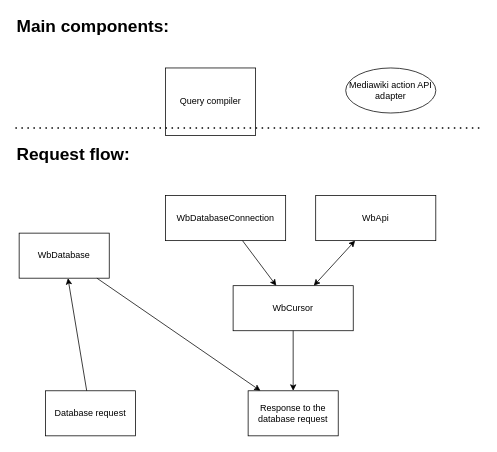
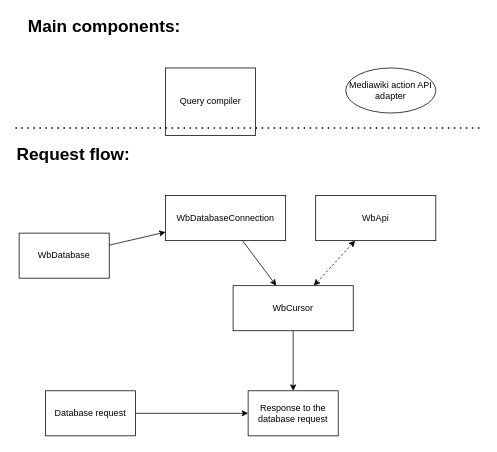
node "Main components:": moved (102, 27) -> (113, 27)
edge "WbApi" -- "WbCursor": style solid -> dashed
edge "WbDatabase" -> "Response to the database request": now "WbDatabase" -> "WbDatabaseConnection"
edge "Database request" -> "WbDatabase": now "Database request" -> "Response to the database request"
